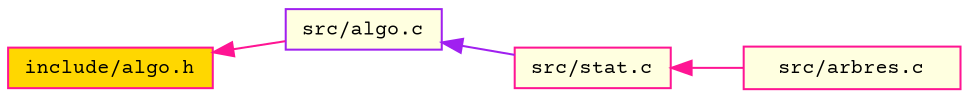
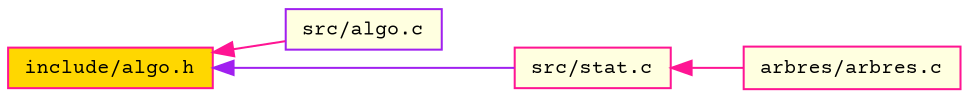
edge "src/stat.c" -> "src/algo.c": now "src/stat.c" -> "include/algo.h"
node "src/arbres.c": label "src/arbres.c" -> "arbres/arbres.c"
